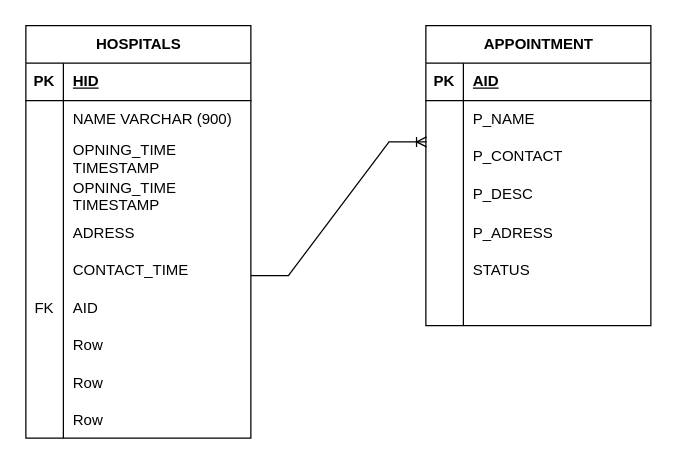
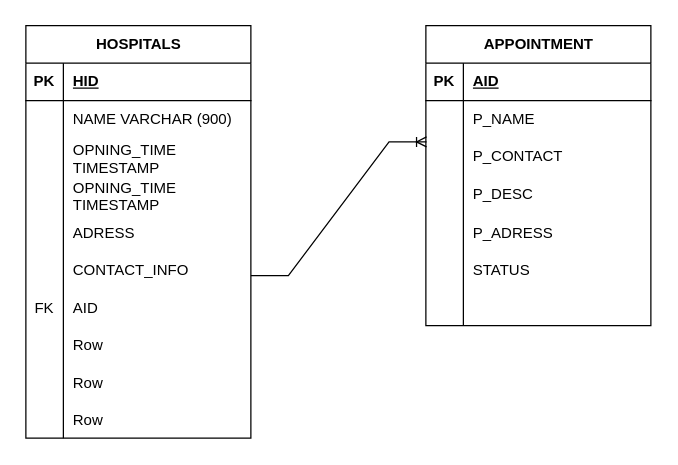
node "CONTACT_TIME": label "CONTACT_TIME" -> "CONTACT_INFO"
